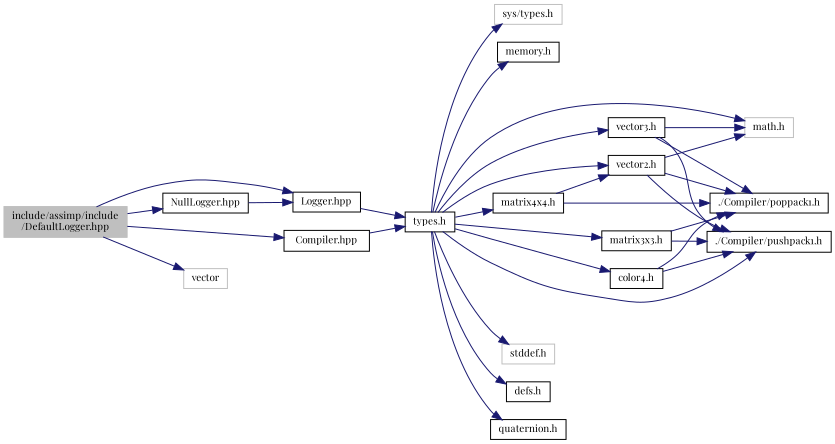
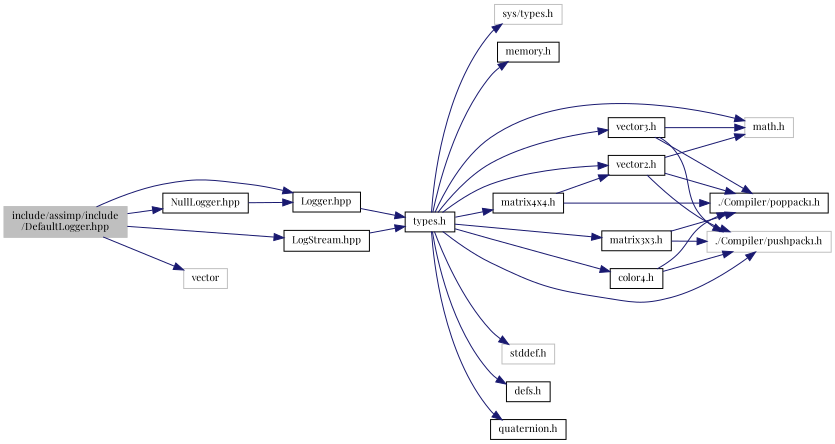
node "Compiler.hpp": label "Compiler.hpp" -> "LogStream.hpp"
node "./Compiler/pushpack1.h": color black -> grey75
